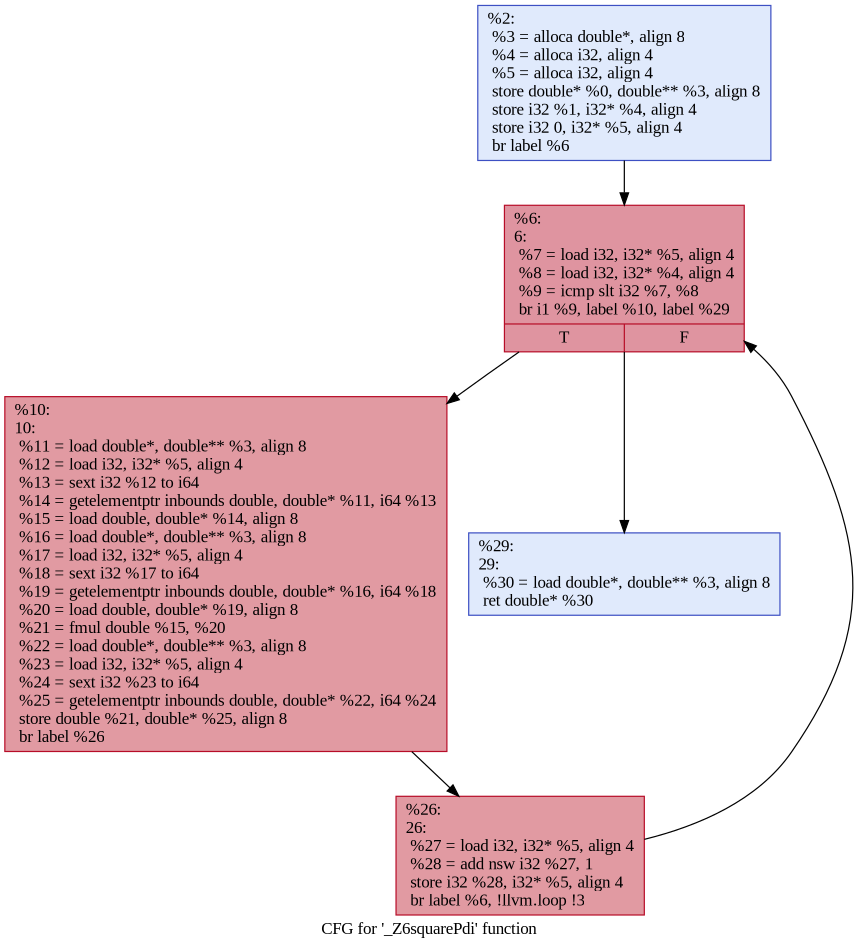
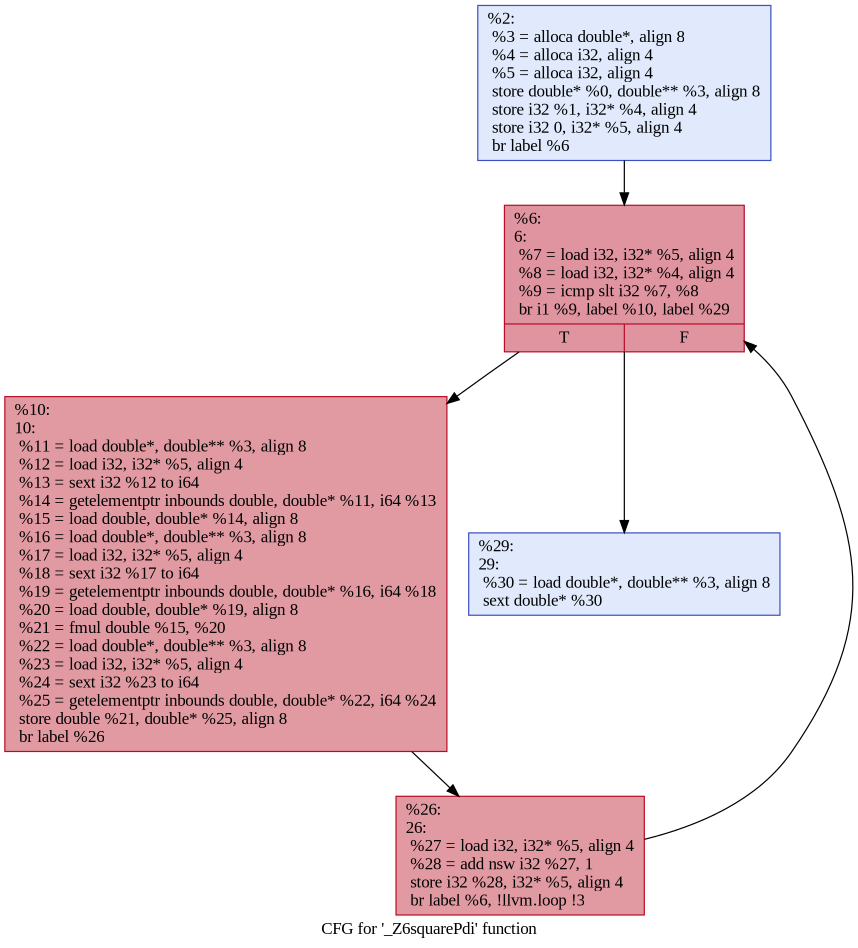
node "%29:": text "ret double* %30" -> "sext double* %30"
